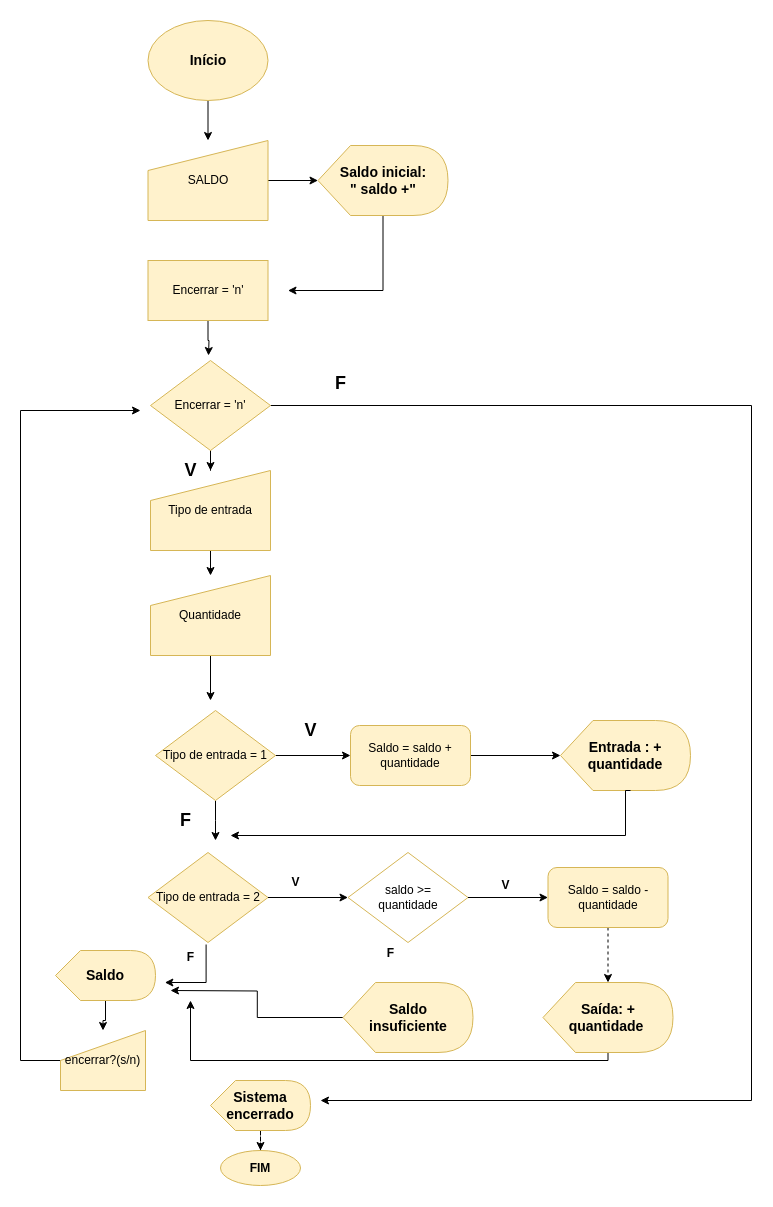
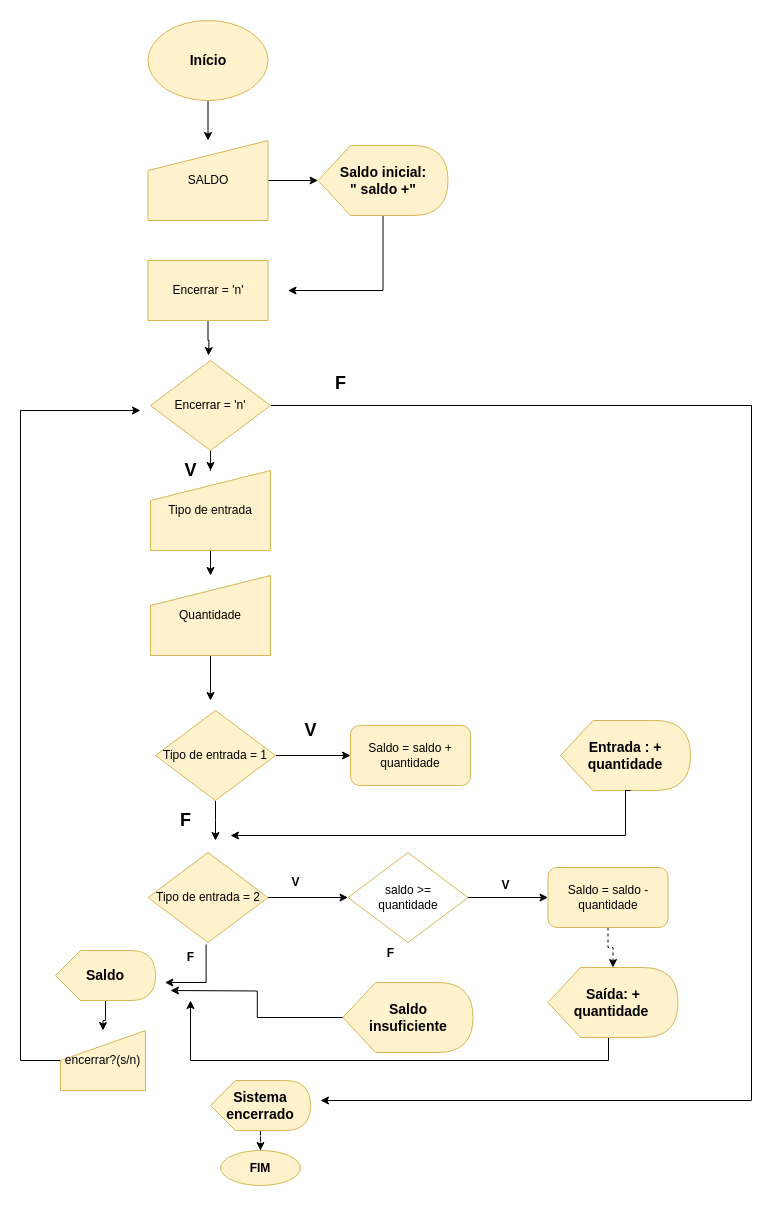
edge "Saldo = saldo + quantidade" -> "Entrada : + quantidade": removed
node "Saída: + quantidade": moved (608, 1018) -> (613, 1003)
